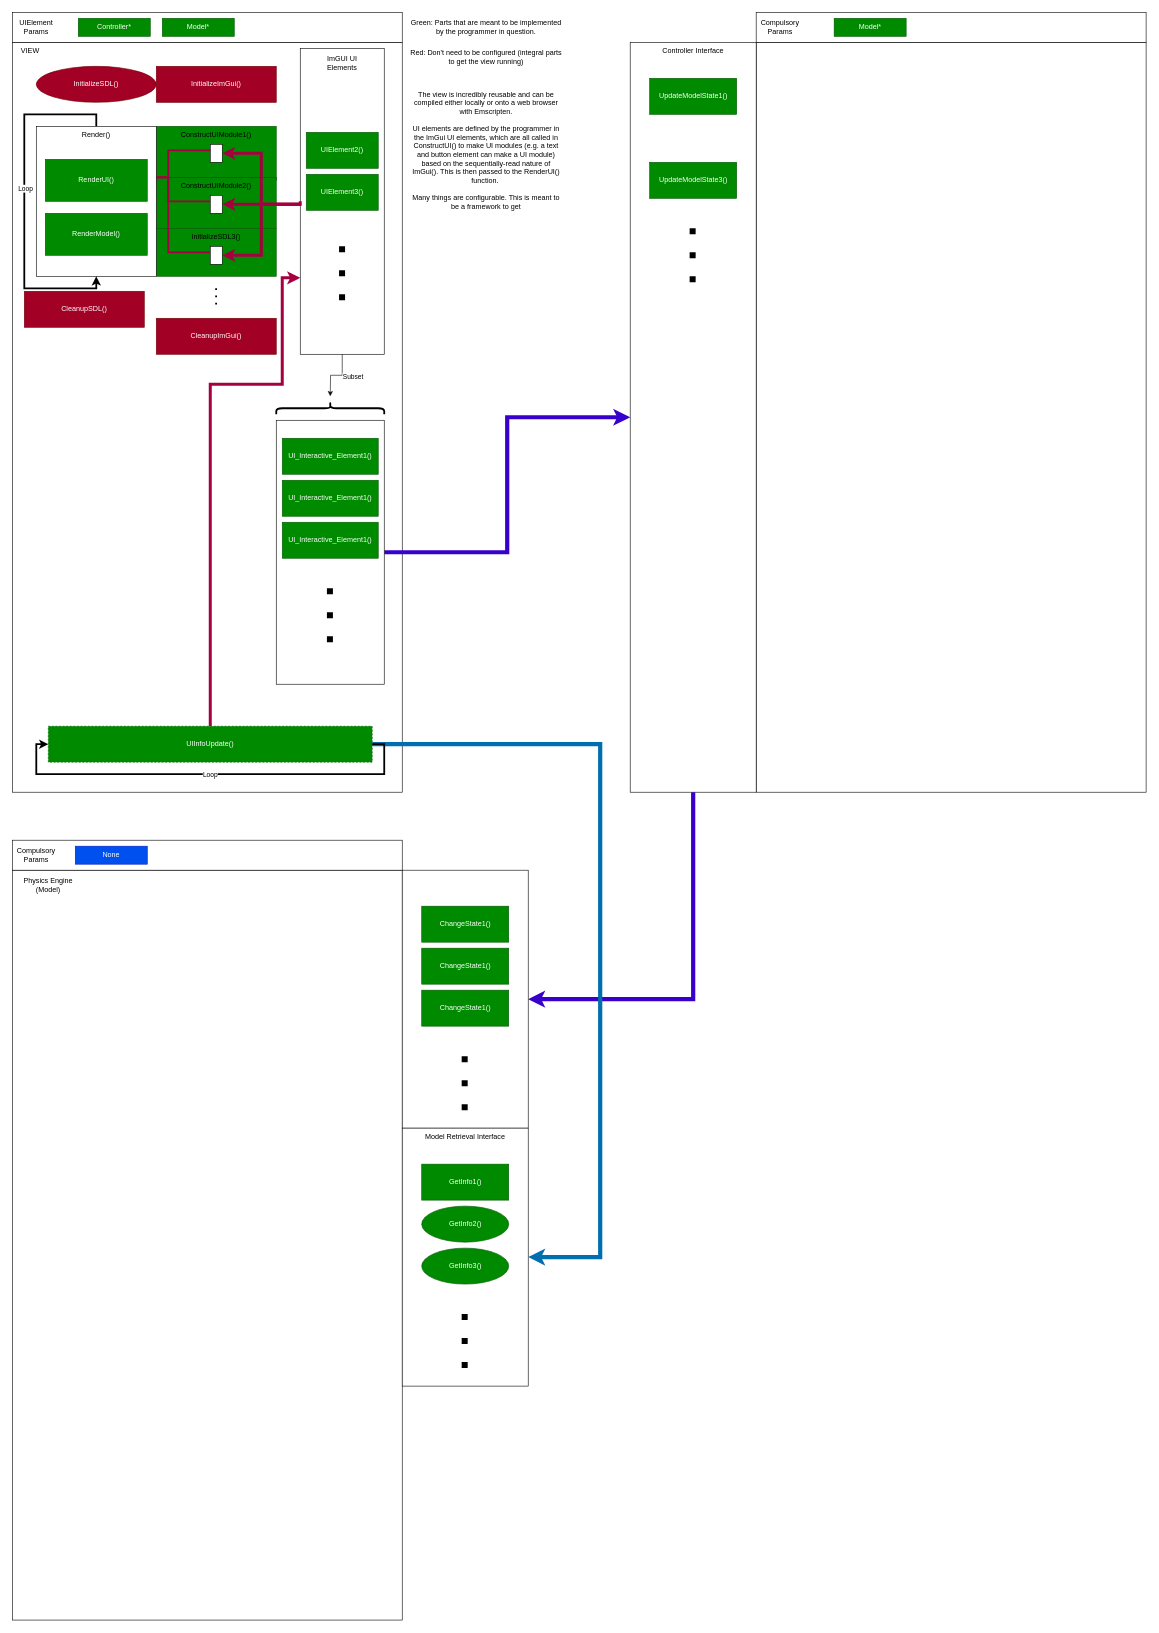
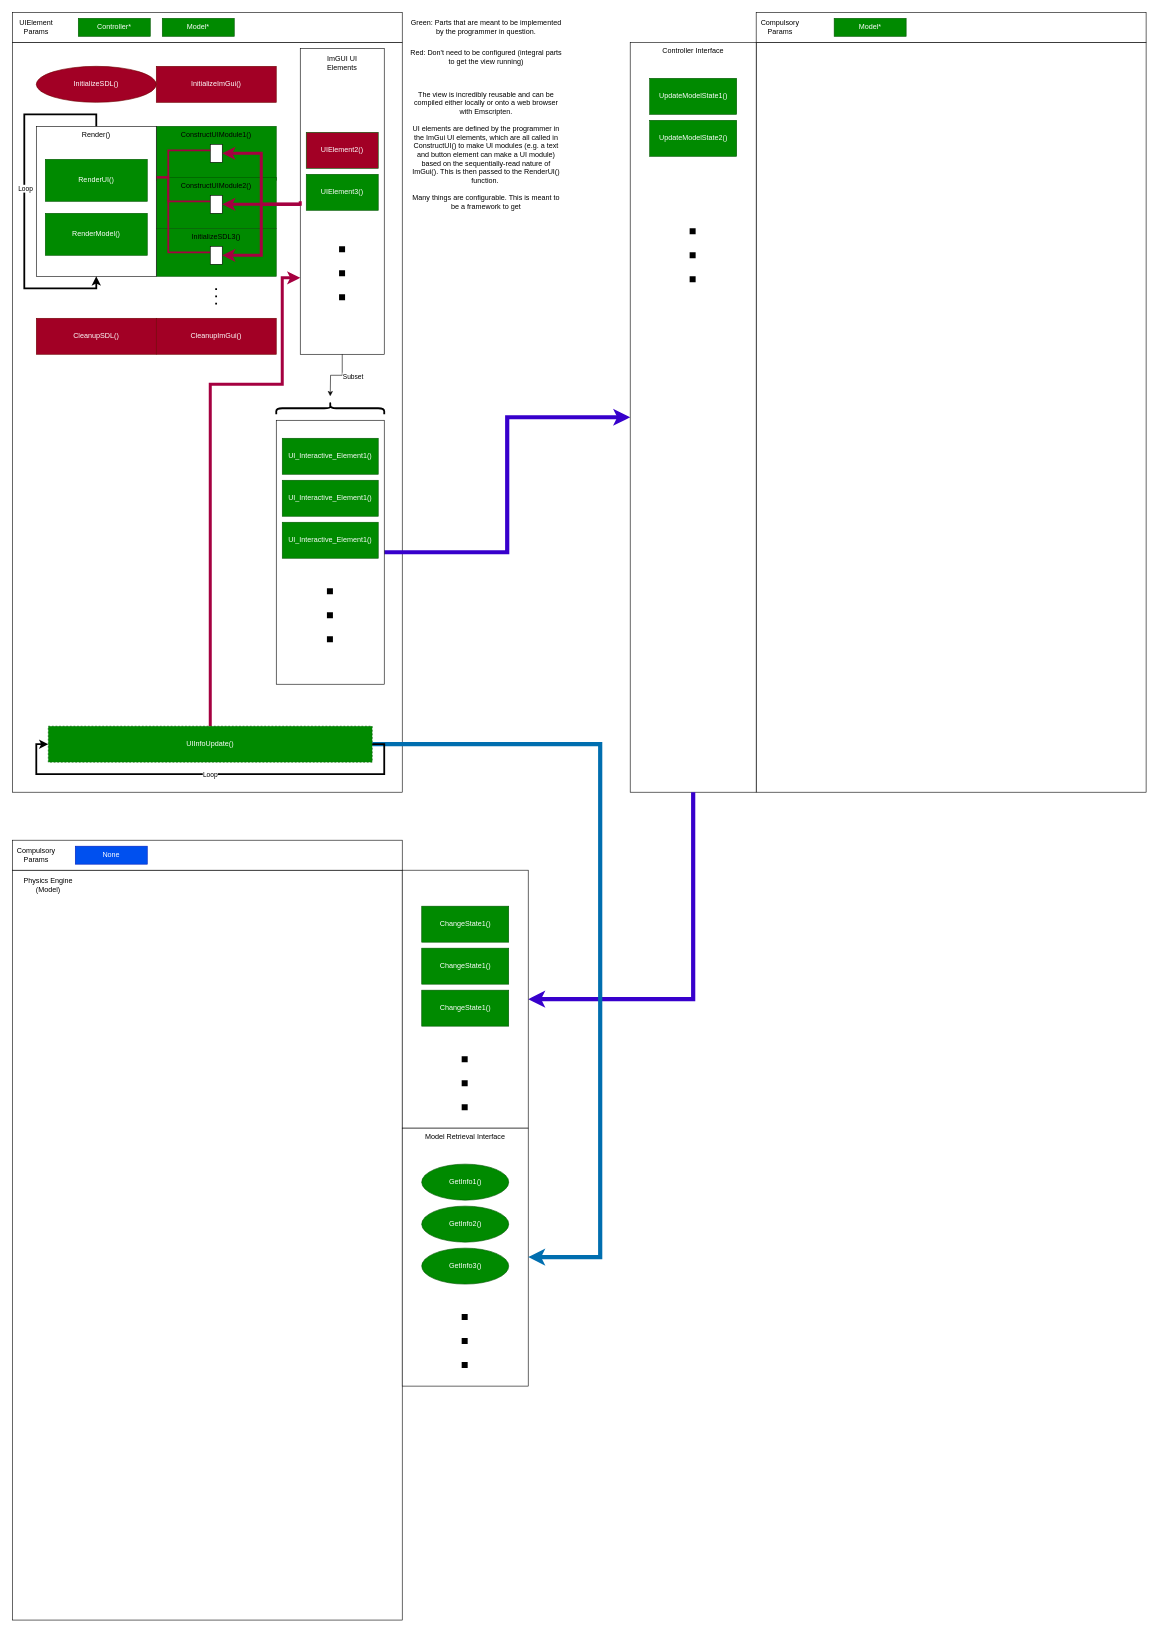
node "VIEW": removed
node "UpdateModelState2()": added
node "UIElement2()": fillcolor #008a00 -> #a20025
node "UpdateModelState3()": removed
node "CleanupSDL()": moved (84, 309) -> (96, 336)
node "GetInfo1()": shape rectangle -> ellipse
